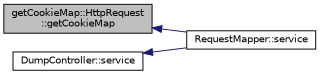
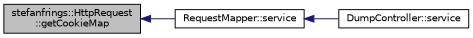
node "getCookieMap::HttpRequest ::getCookieMap": label "getCookieMap::HttpRequest ::getCookieMap" -> "stefanfrings::HttpRequest ::getCookieMap"
edge "RequestMapper::service" -> "DumpController::service": reversed
